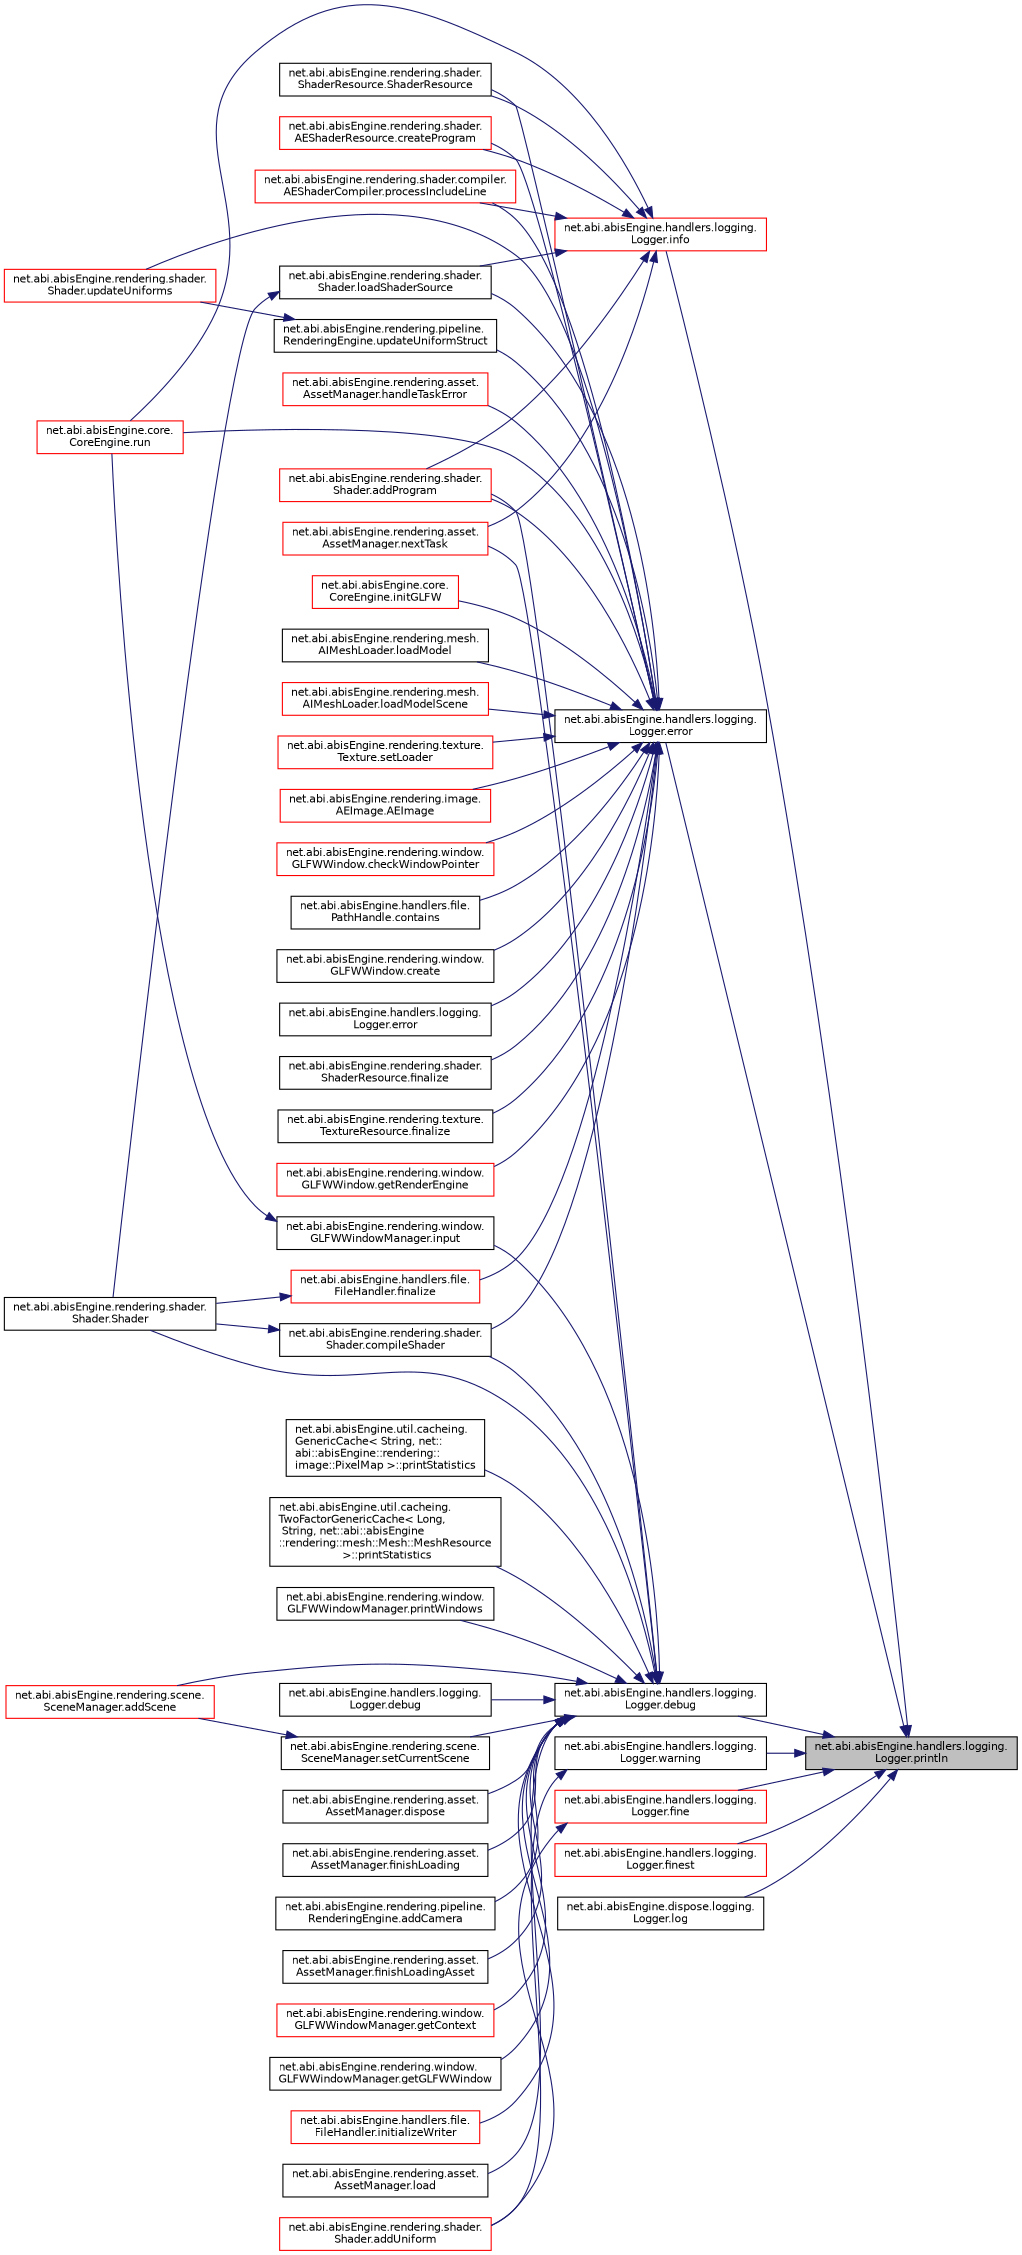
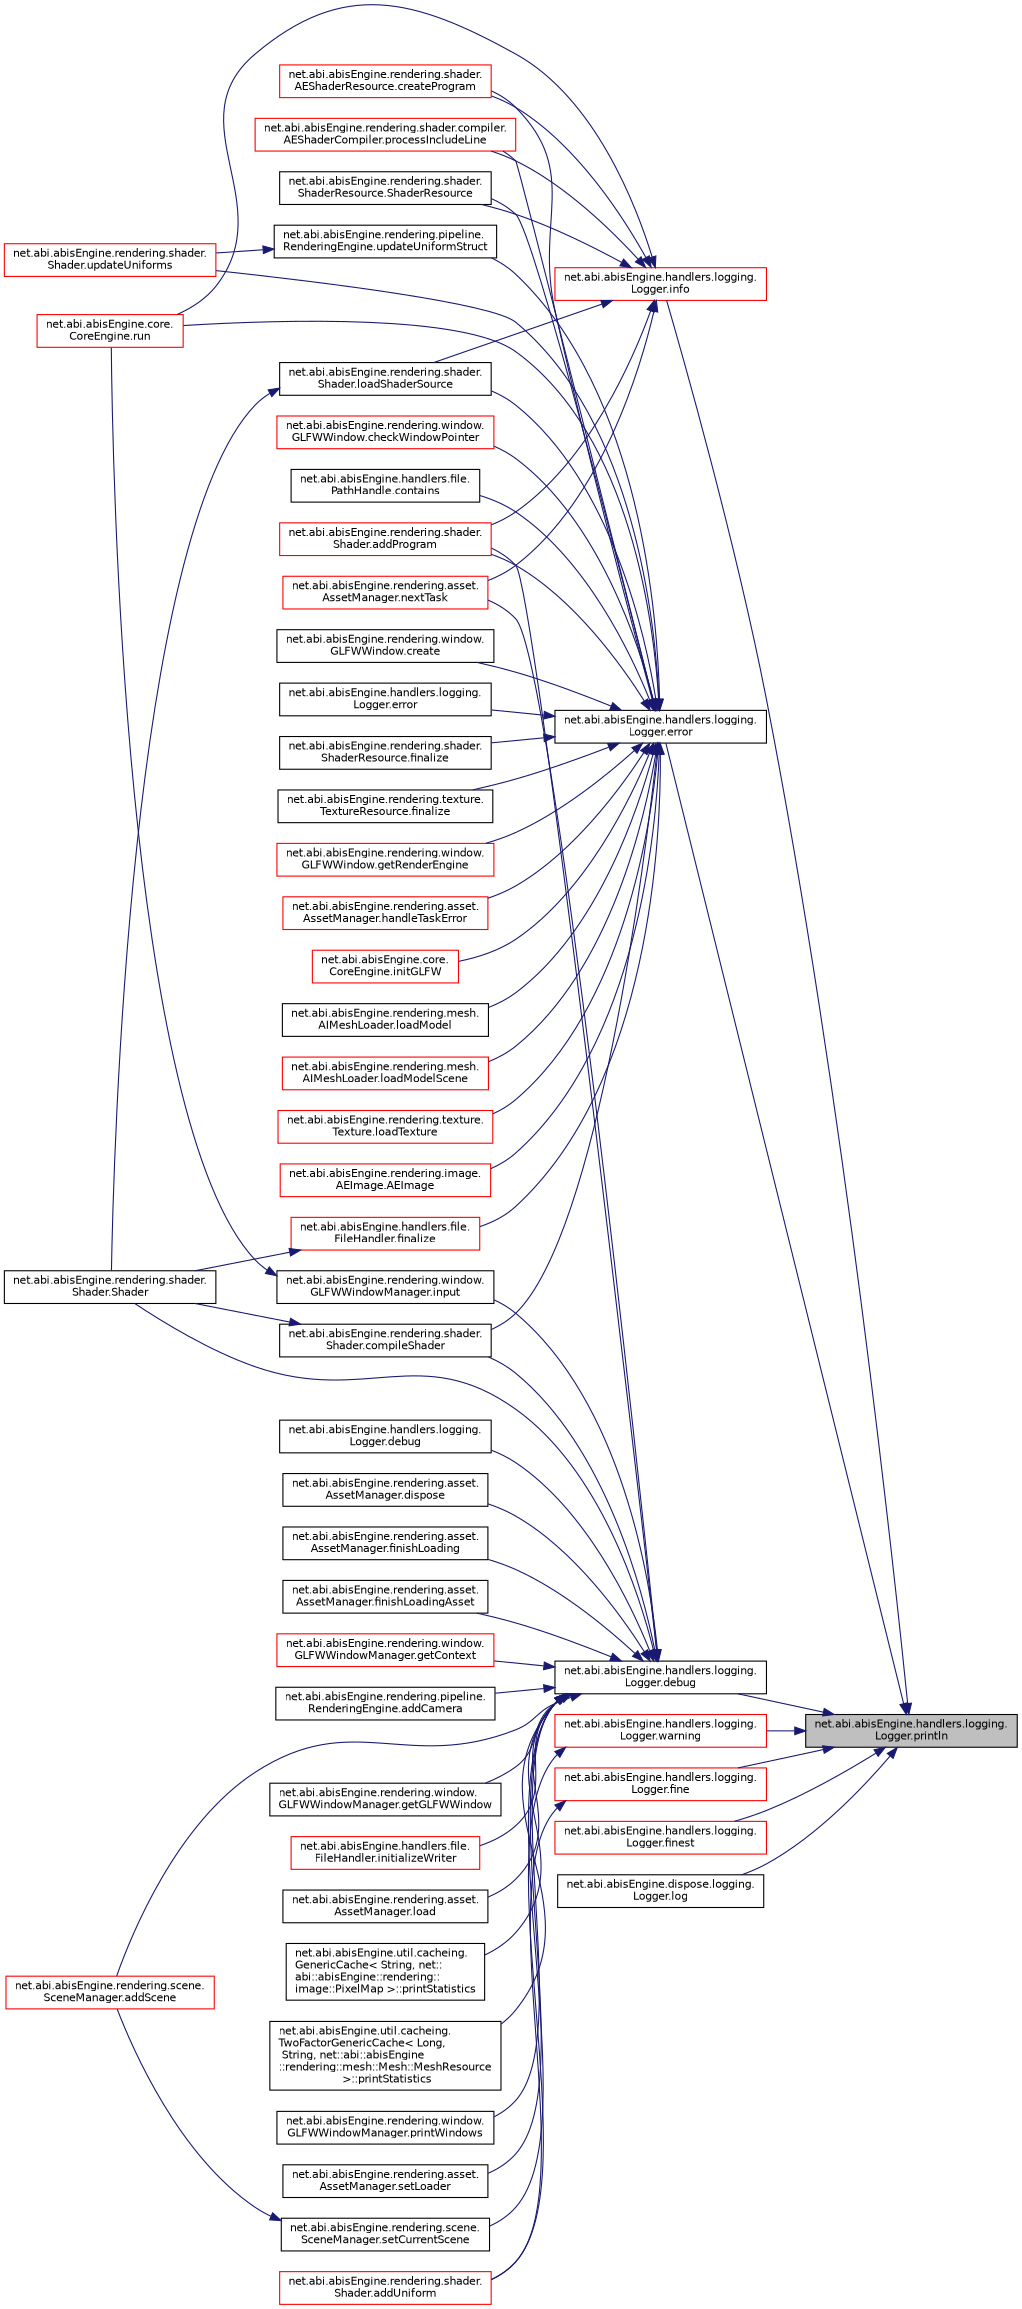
node "net.abi.abisEngine.rendering.texture. Texture.setLoader": label "net.abi.abisEngine.rendering.texture. Texture.setLoader" -> "net.abi.abisEngine.rendering.texture. Texture.loadTexture"
node "net.abi.abisEngine.handlers.logging. Logger.warning": color black -> red
node "net.abi.abisEngine.rendering.asset. AssetManager.setLoader": added
